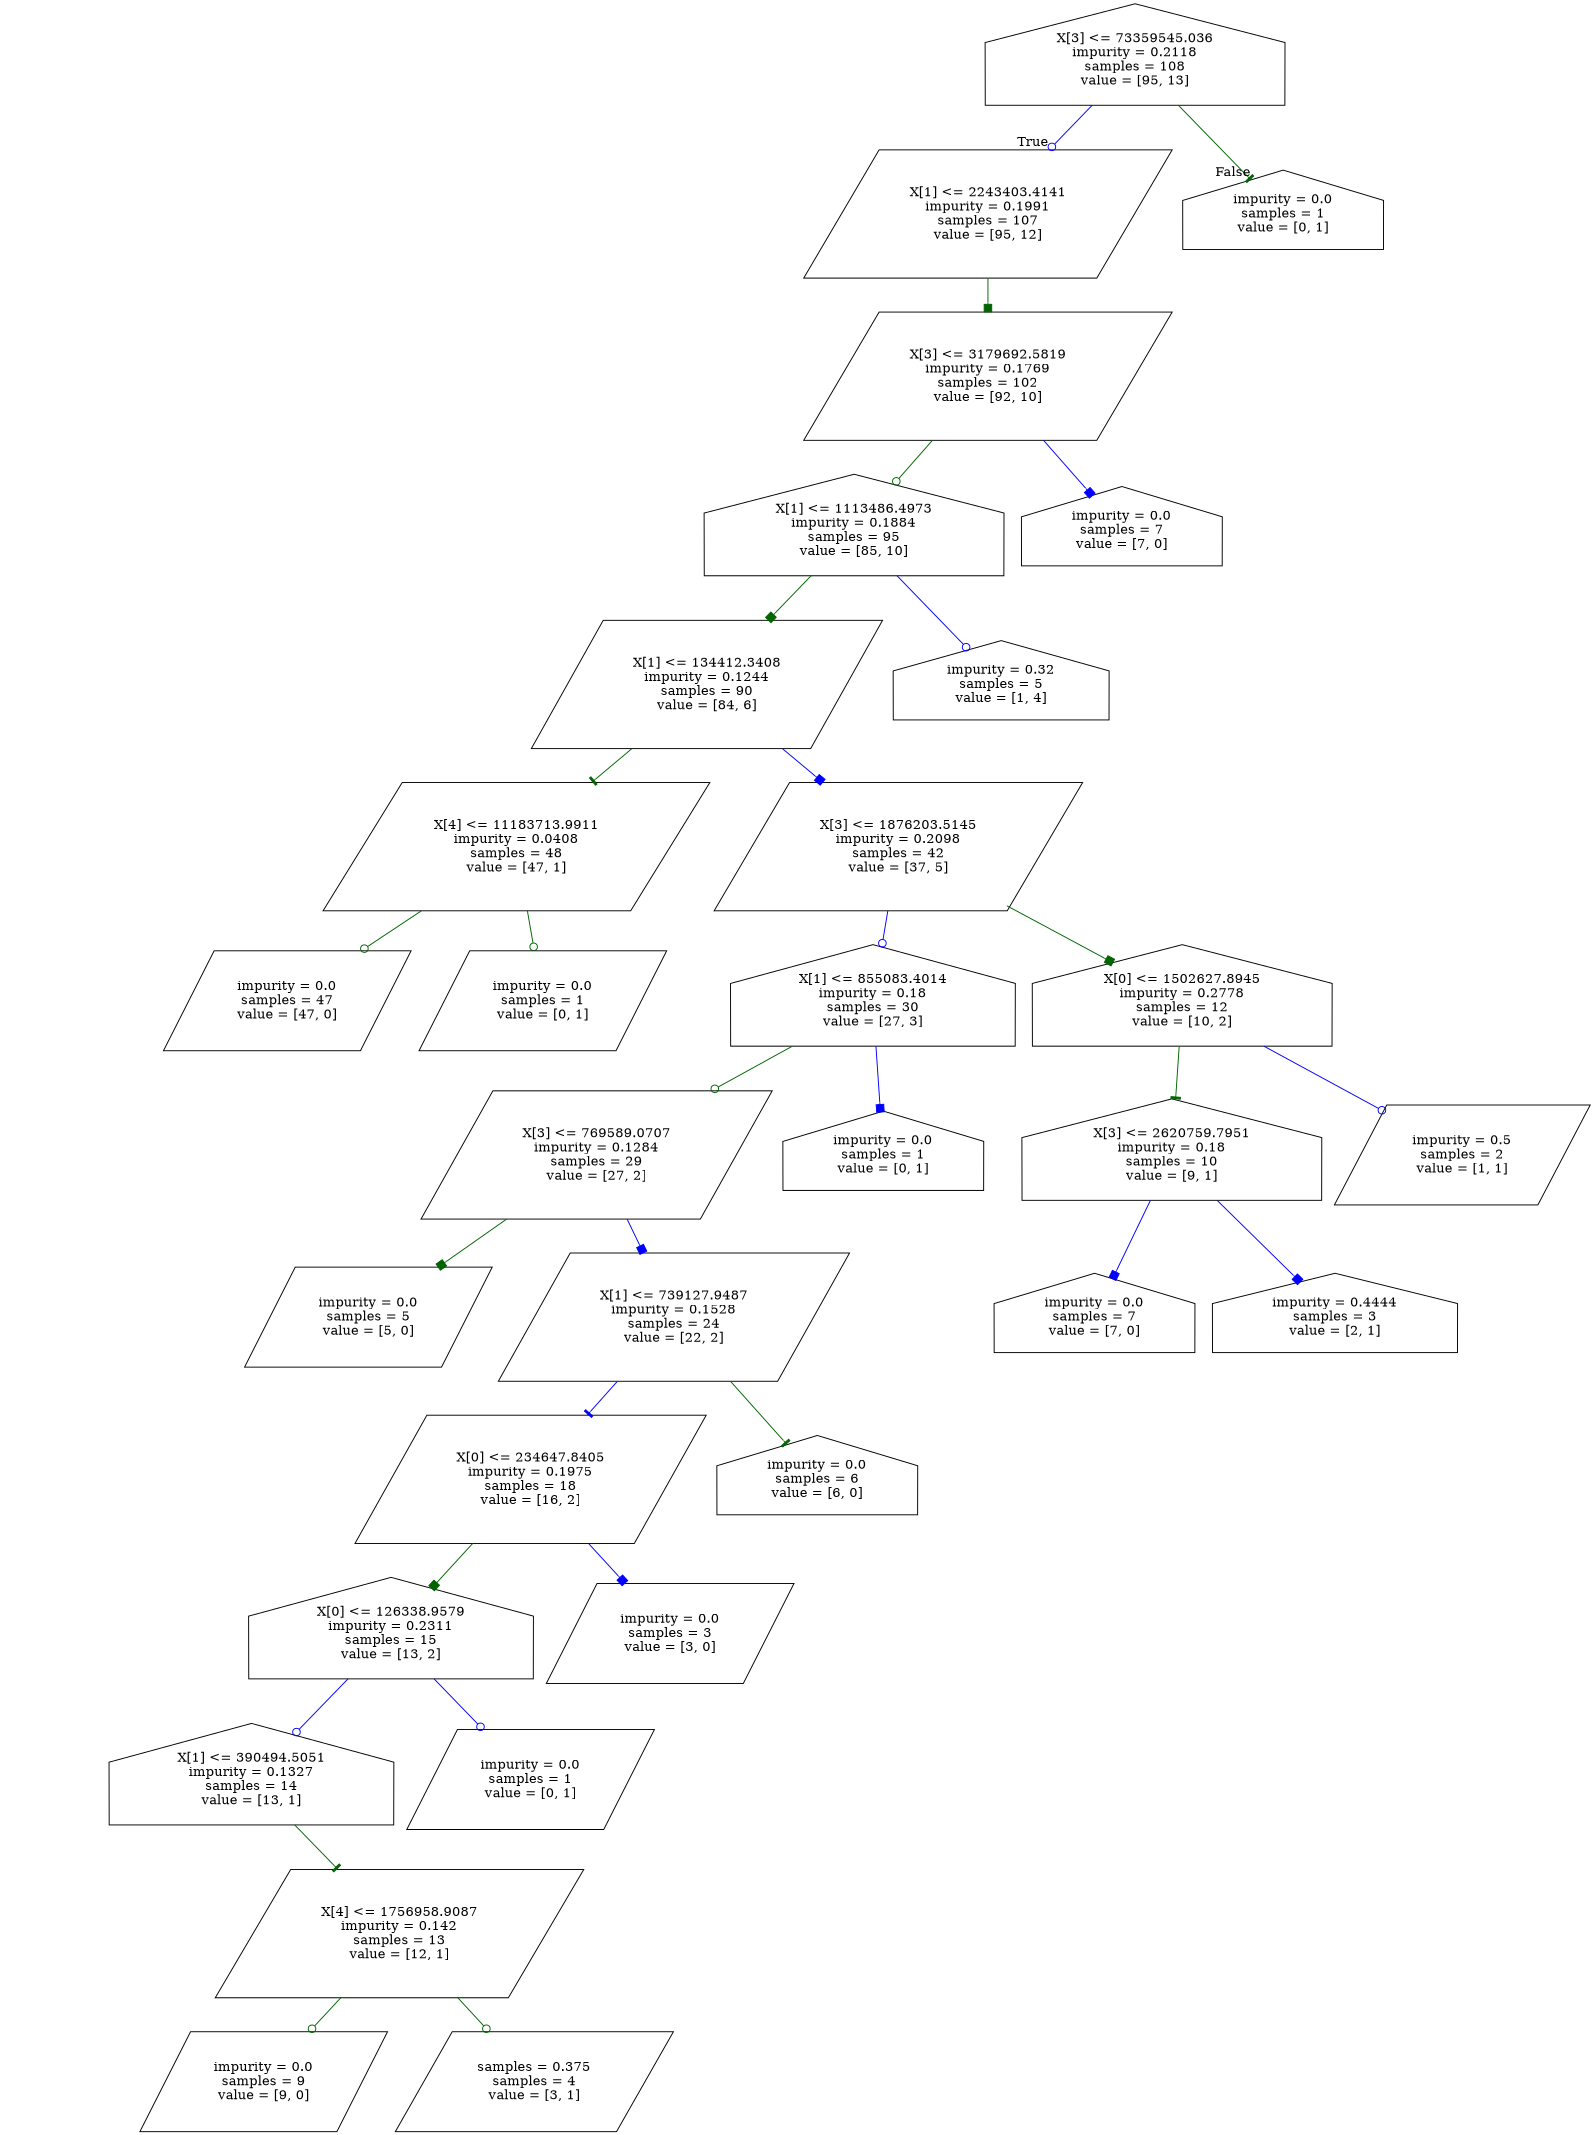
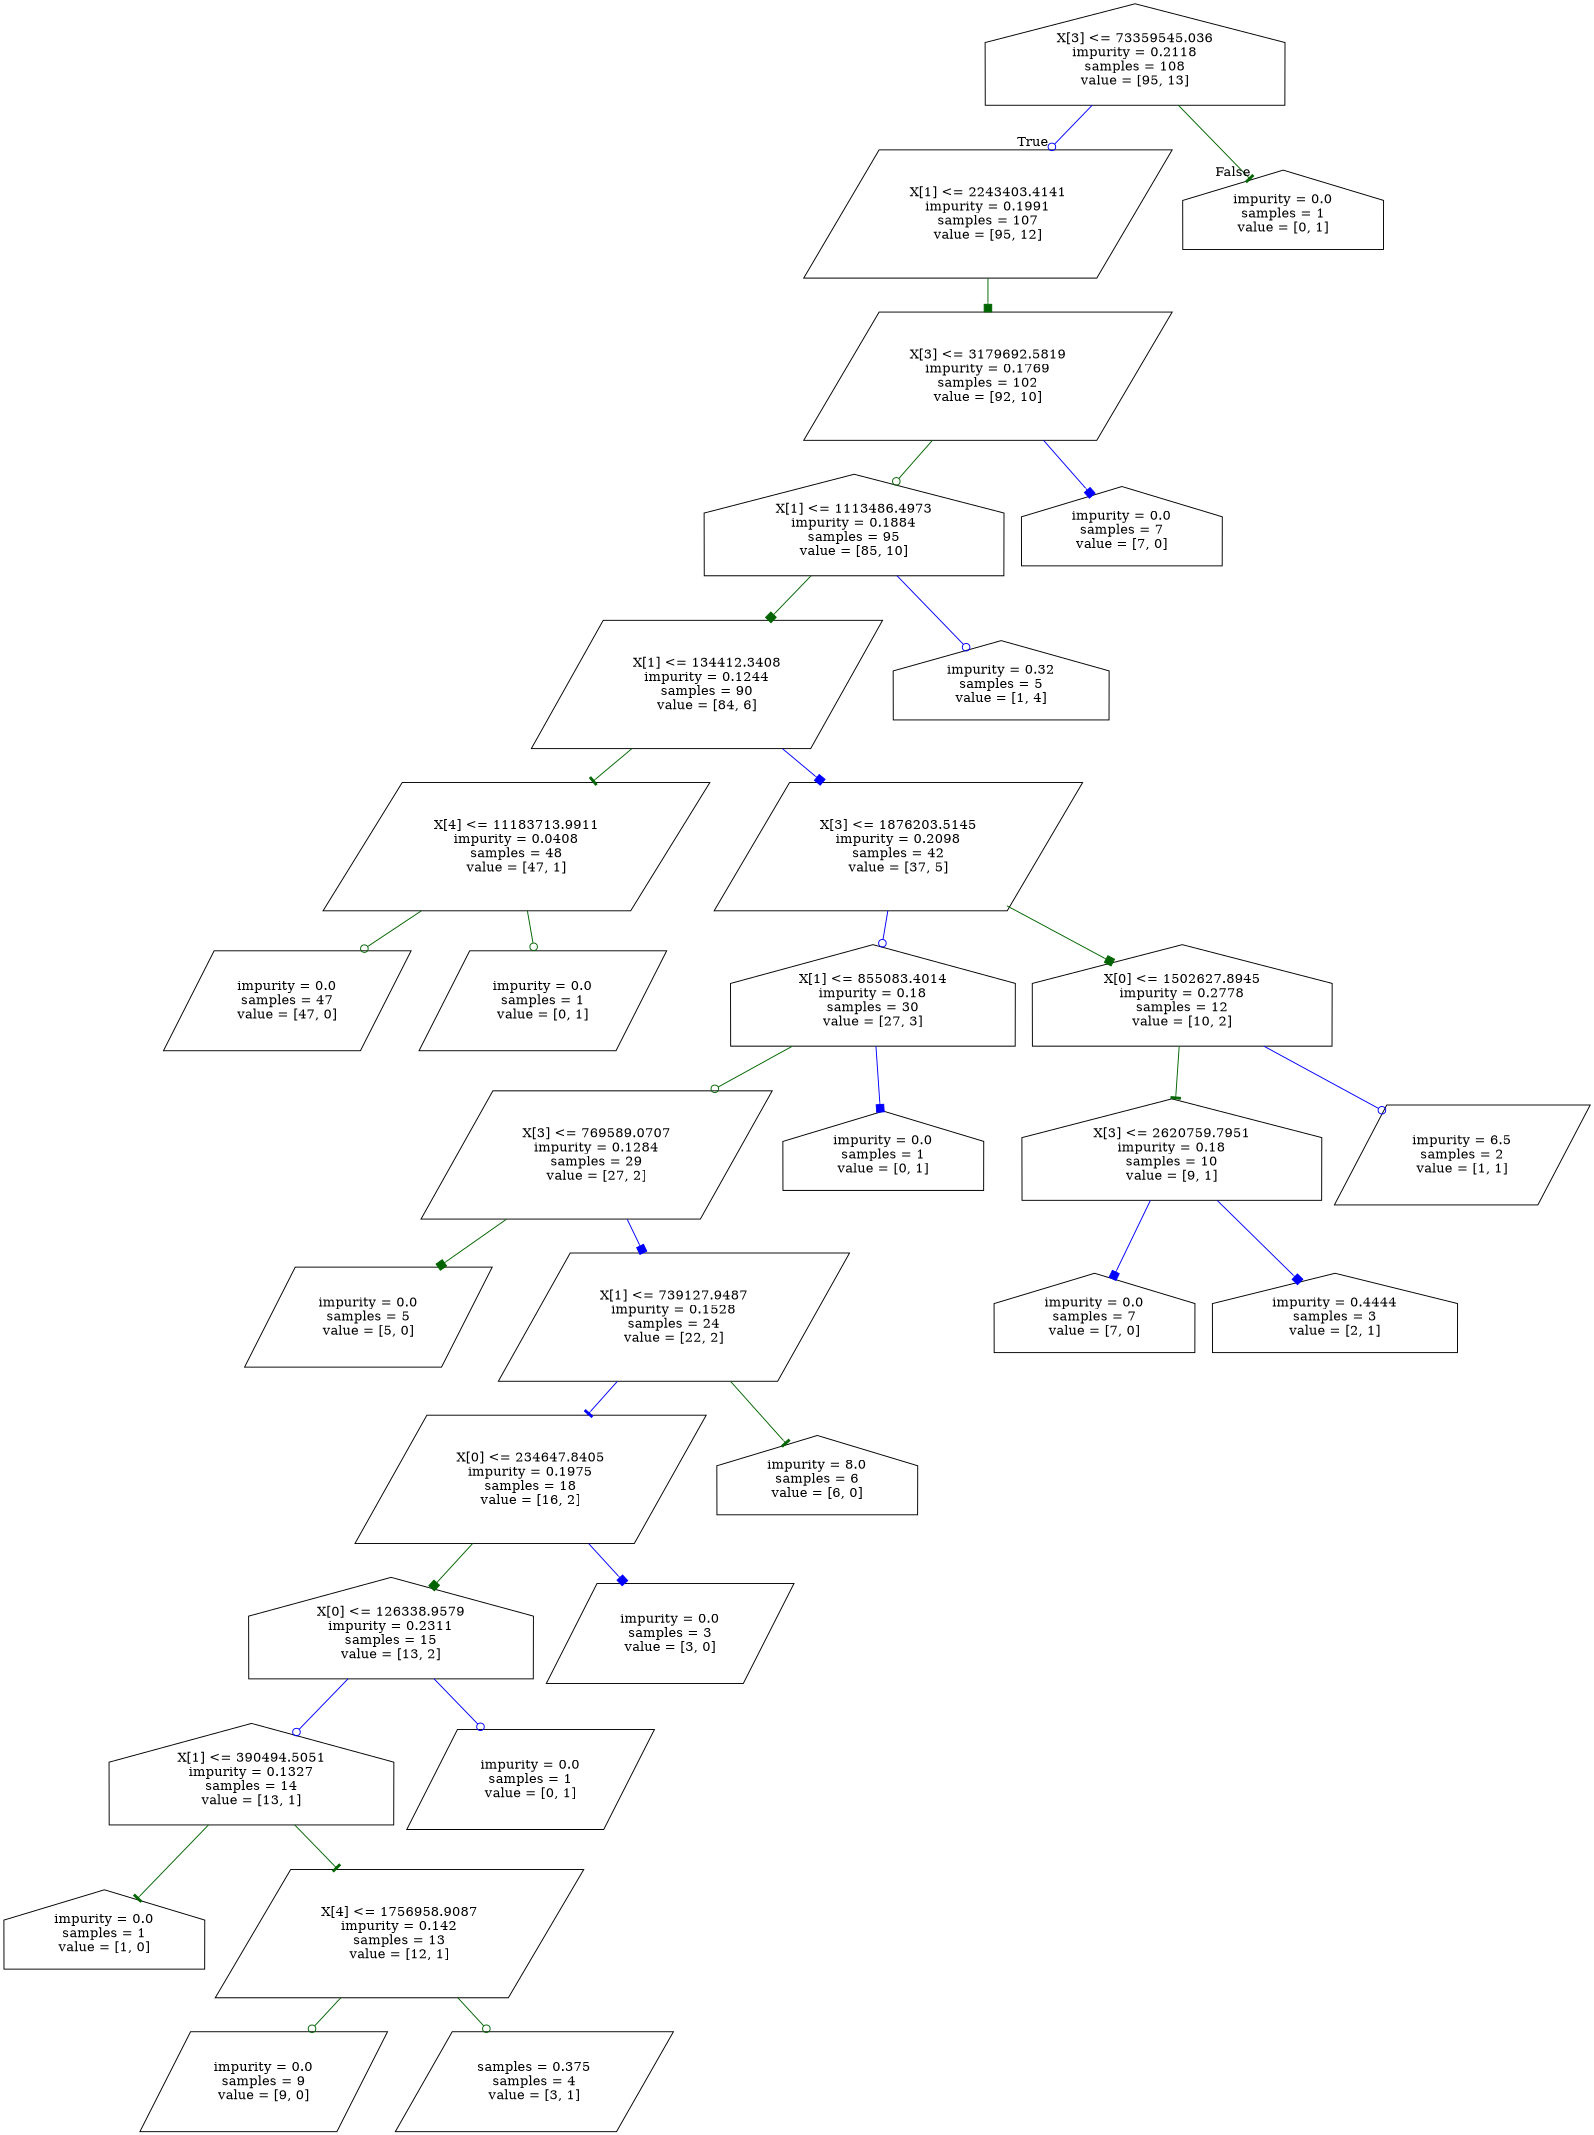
node "impurity = 0.5 samples = 2 value = [1, 1]": label "impurity = 0.5 samples = 2 value = [1, 1]" -> "impurity = 6.5 samples = 2 value = [1, 1]"
node "impurity = 0.0 samples = 6 value = [6, 0]": label "impurity = 0.0 samples = 6 value = [6, 0]" -> "impurity = 8.0 samples = 6 value = [6, 0]"
node "impurity = 0.0 samples = 1 value = [1, 0]": added
